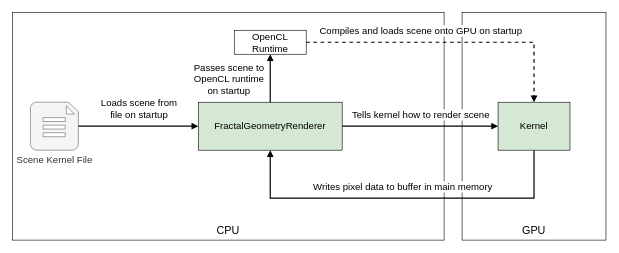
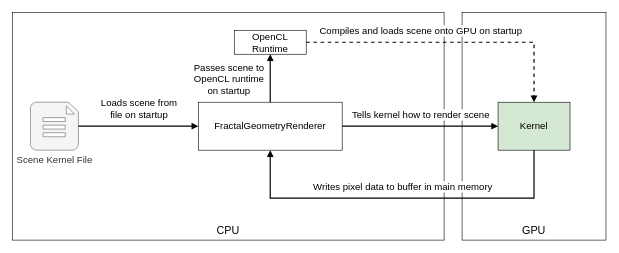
node "FractalGeometryRenderer": fillcolor #d5e8d4 -> #ffffff
